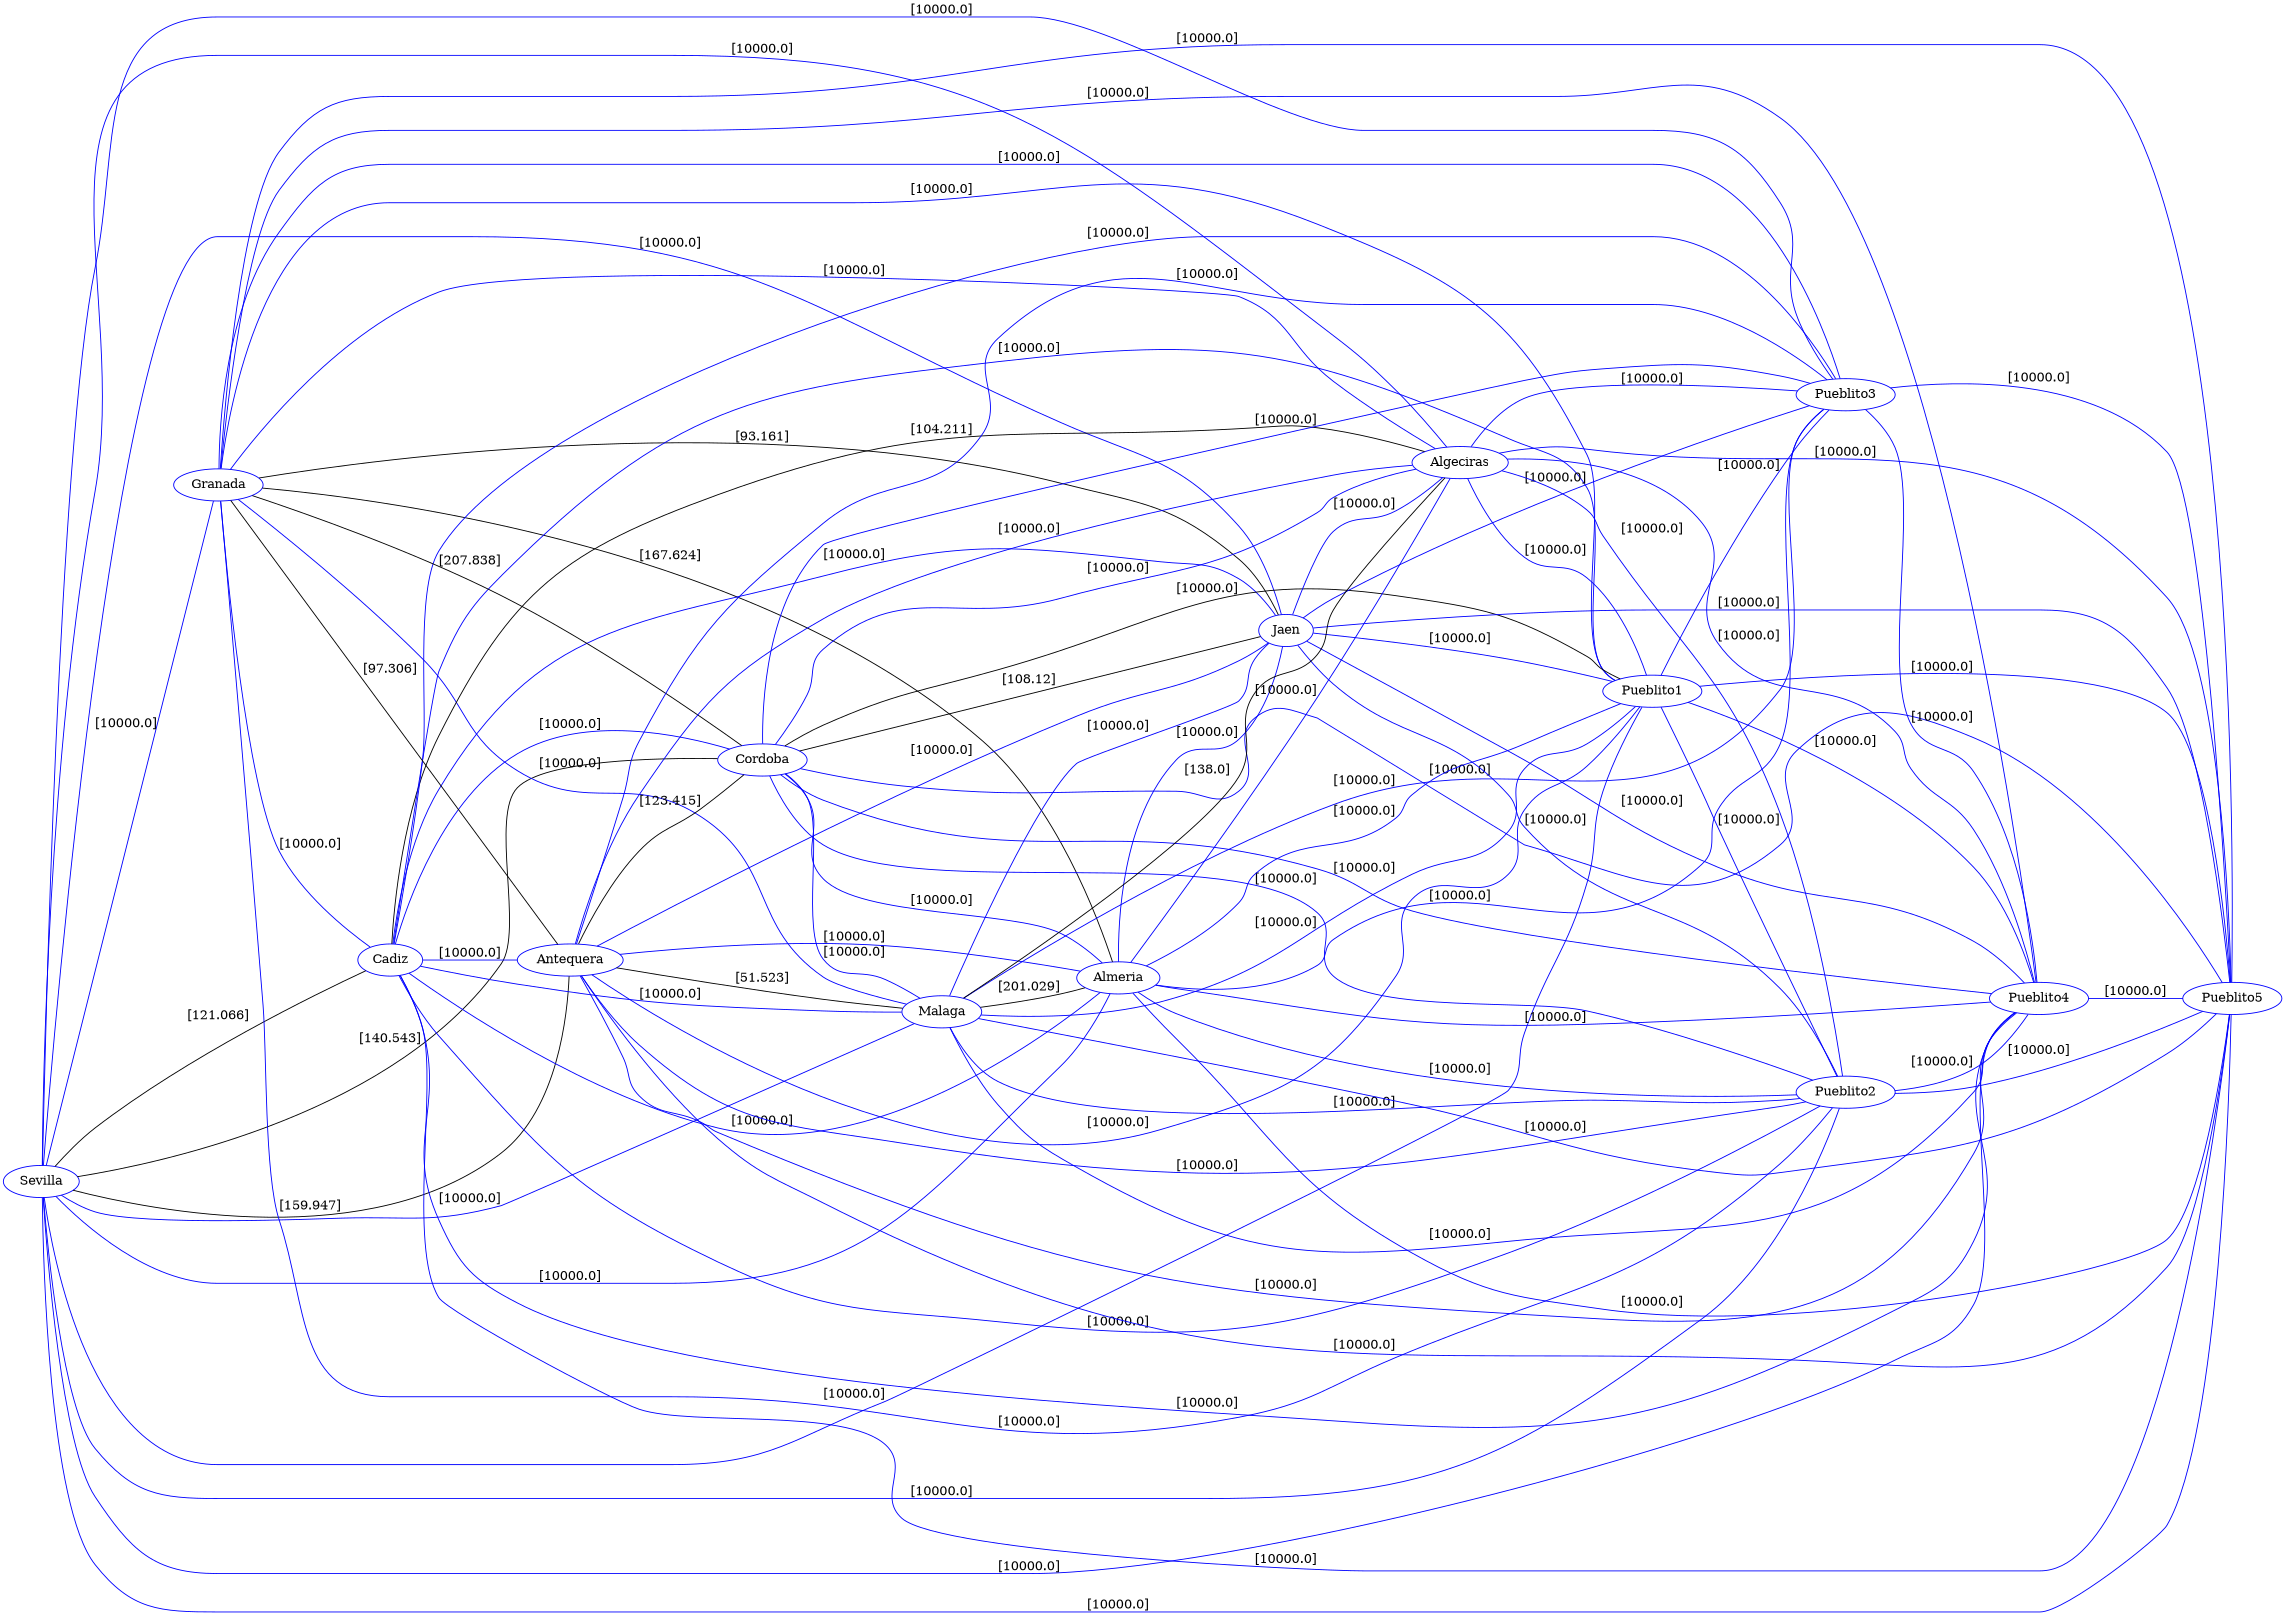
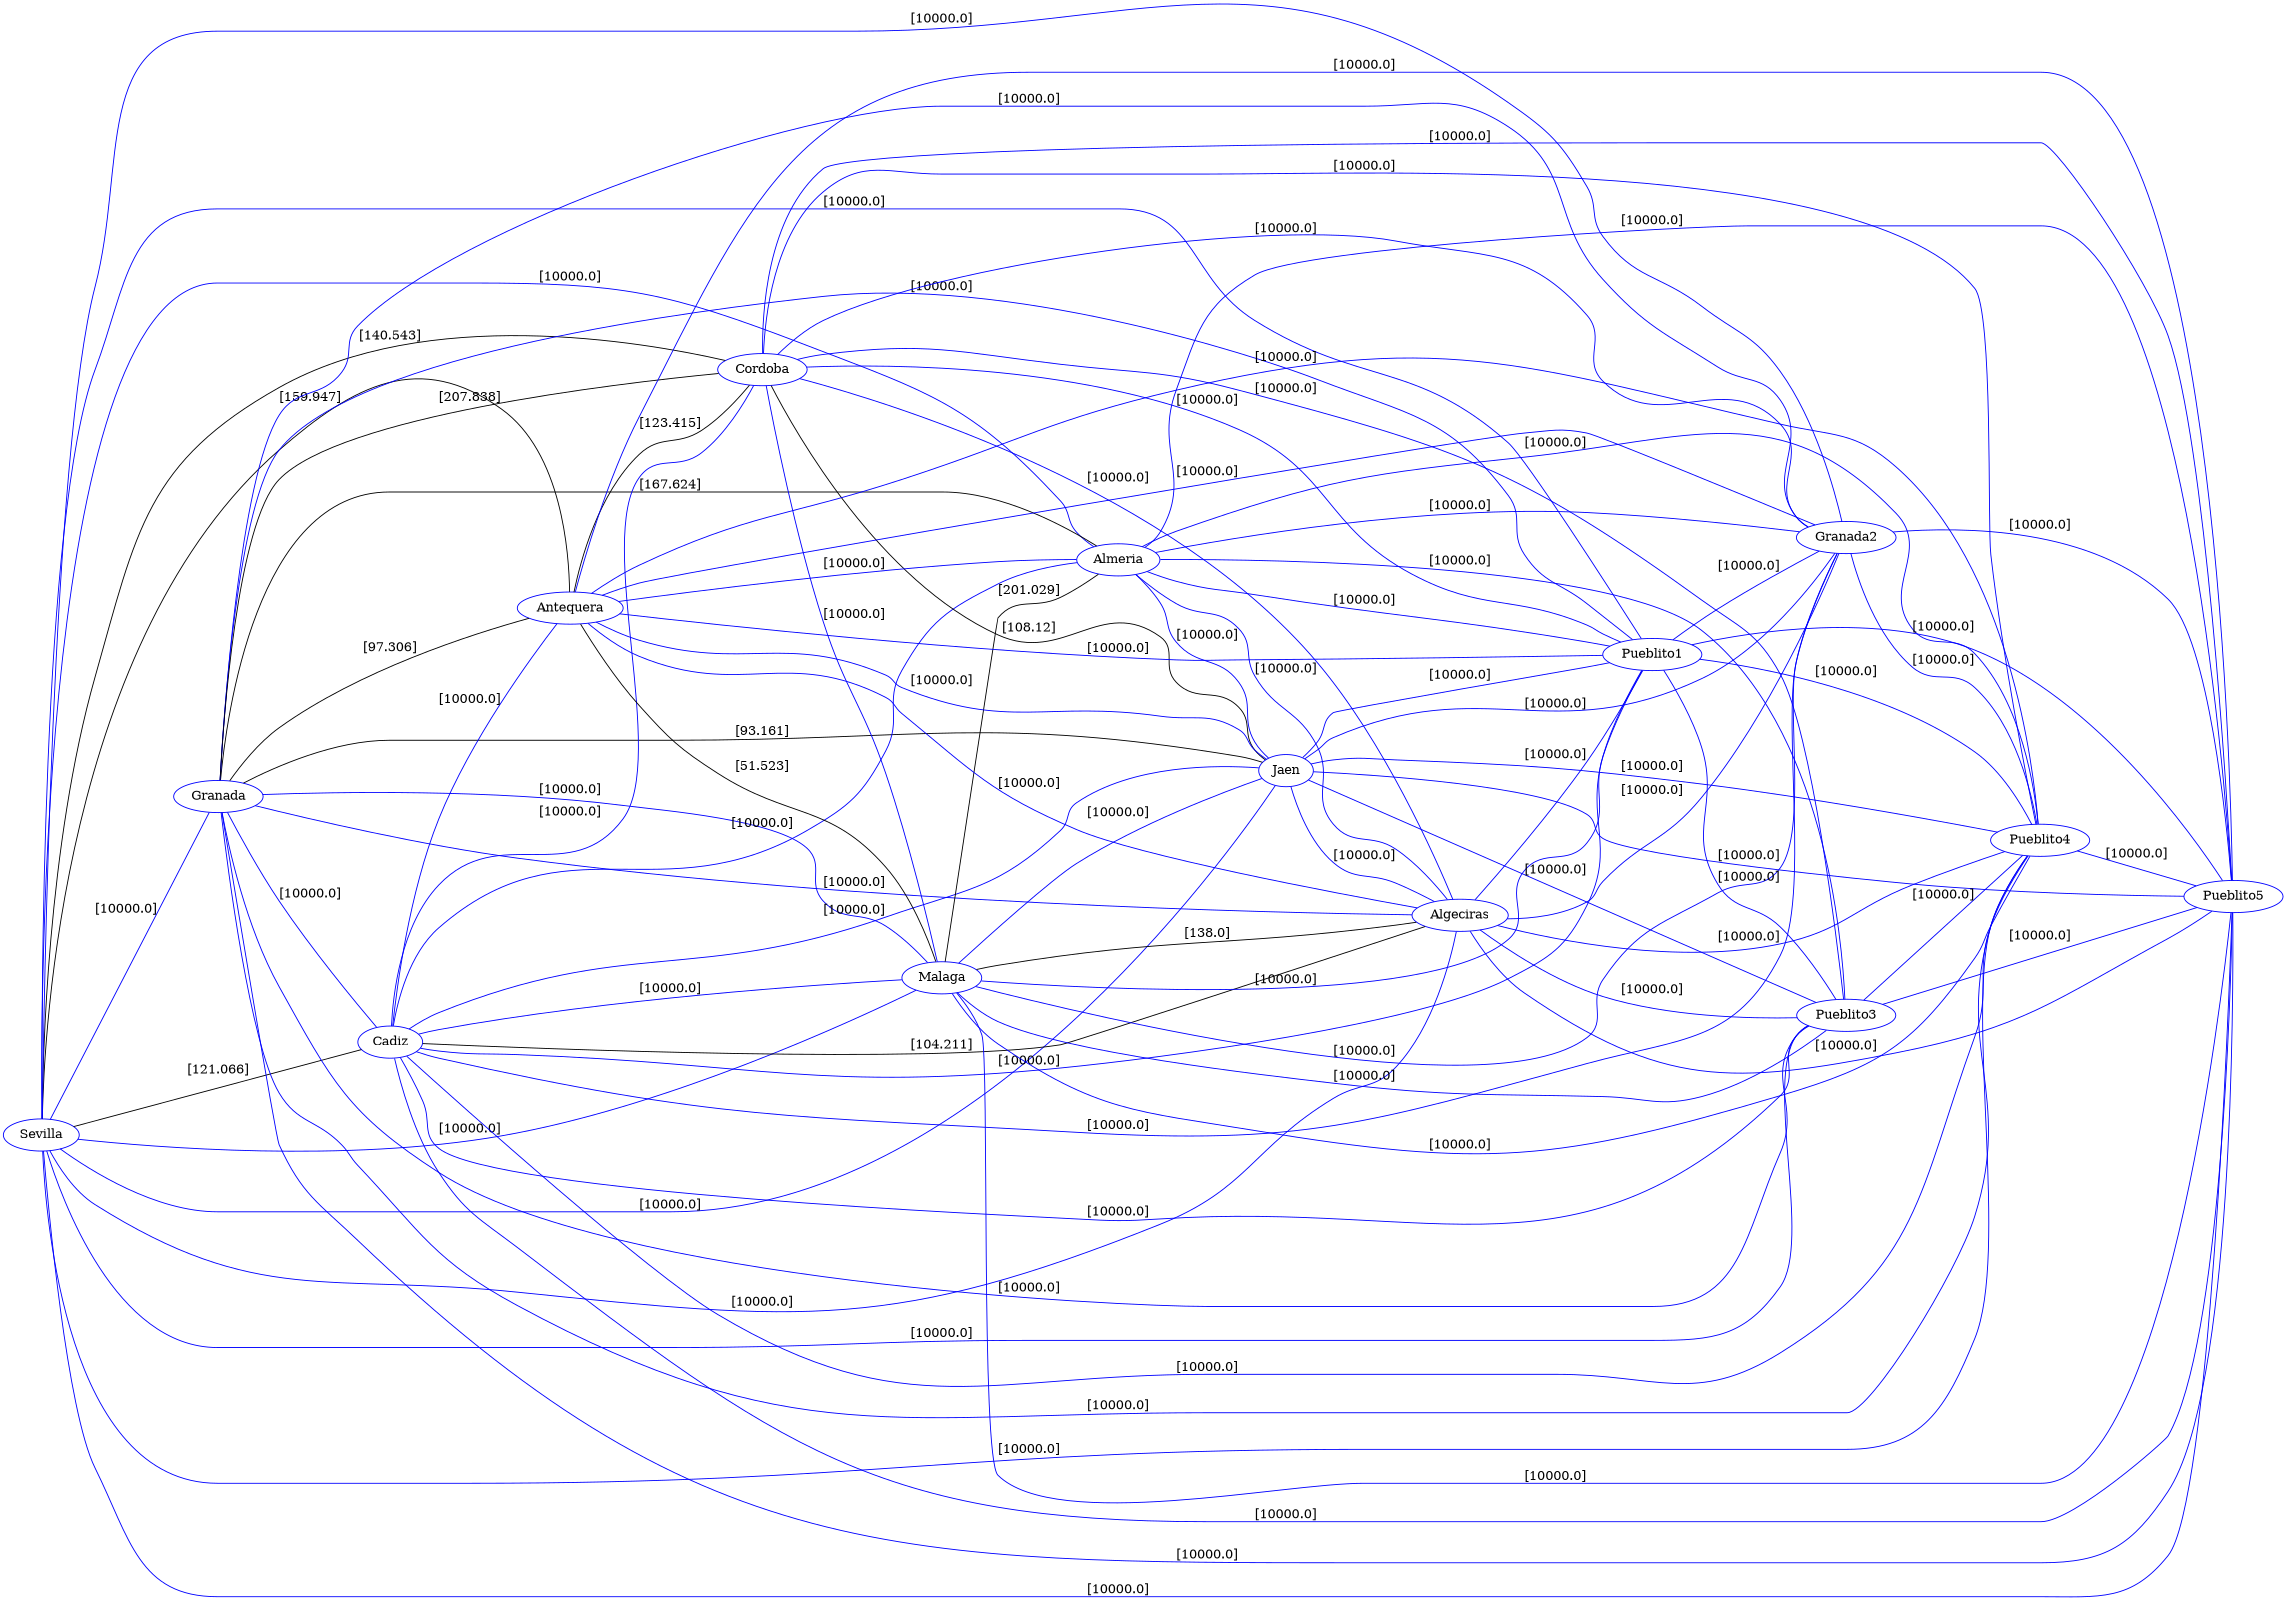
edge "Pueblito3" -- "Antequera": removed, label "[10000.0]"
edge "Pueblito1" -- "Cordoba": color black -> blue
edge "Cordoba" -- "Almeria": removed, label "[10000.0]"
node "Pueblito2": label "Pueblito2" -> "Granada2"
